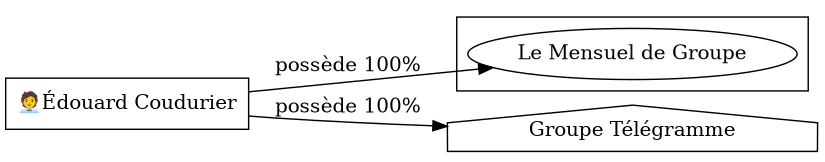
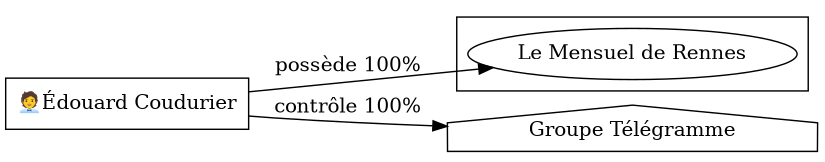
node "Le Mensuel de Groupe": label "Le Mensuel de Groupe" -> "Le Mensuel de Rennes"
edge "🧑‍💼Édouard Coudurier" -> "Groupe Télégramme": label "possède 100%" -> "contrôle 100%"
